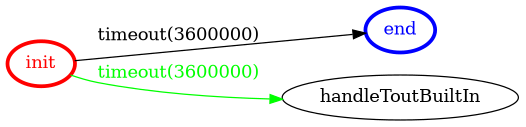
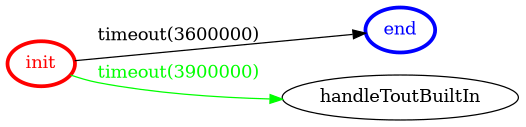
edge "init" -> "handleToutBuiltIn": label "timeout(3600000)" -> "timeout(3900000)"
